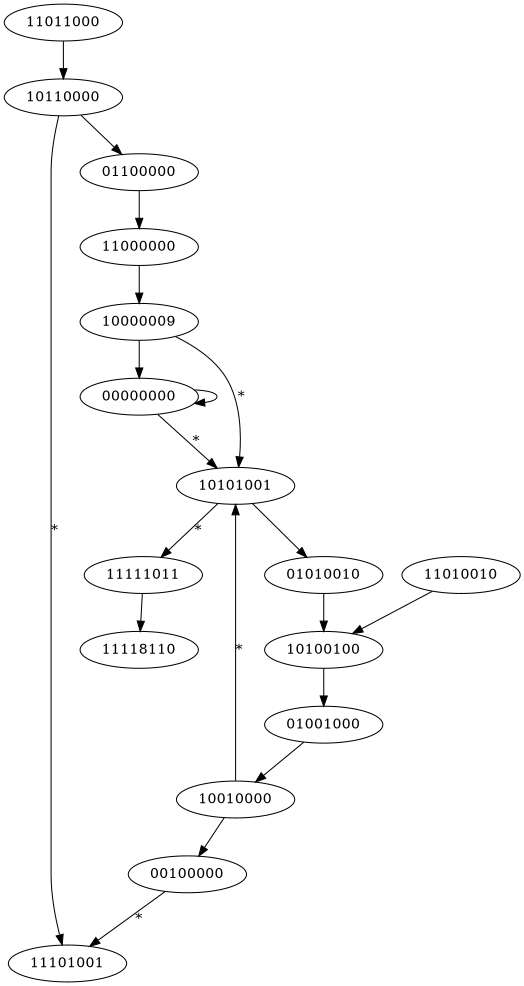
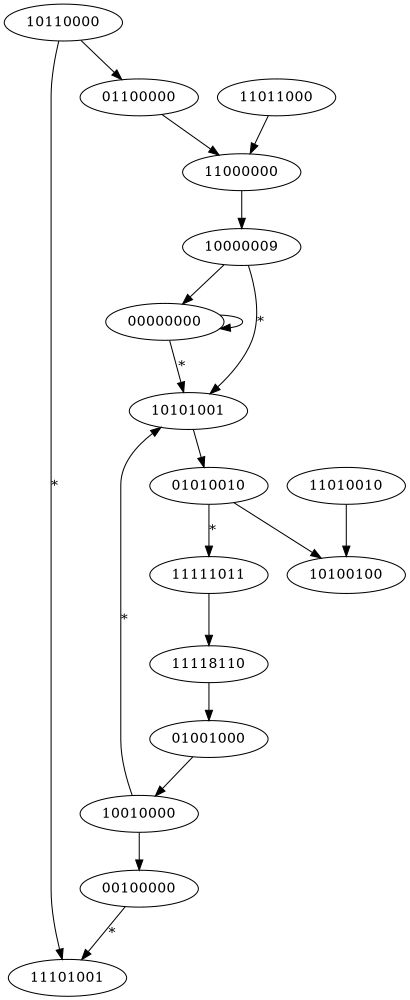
edge "11011000" -> "10110000": now "11011000" -> "11000000"
edge "10101001" -> "11111011": now "01010010" -> "11111011"
edge "10100100" -> "01001000": now "11118110" -> "01001000"
